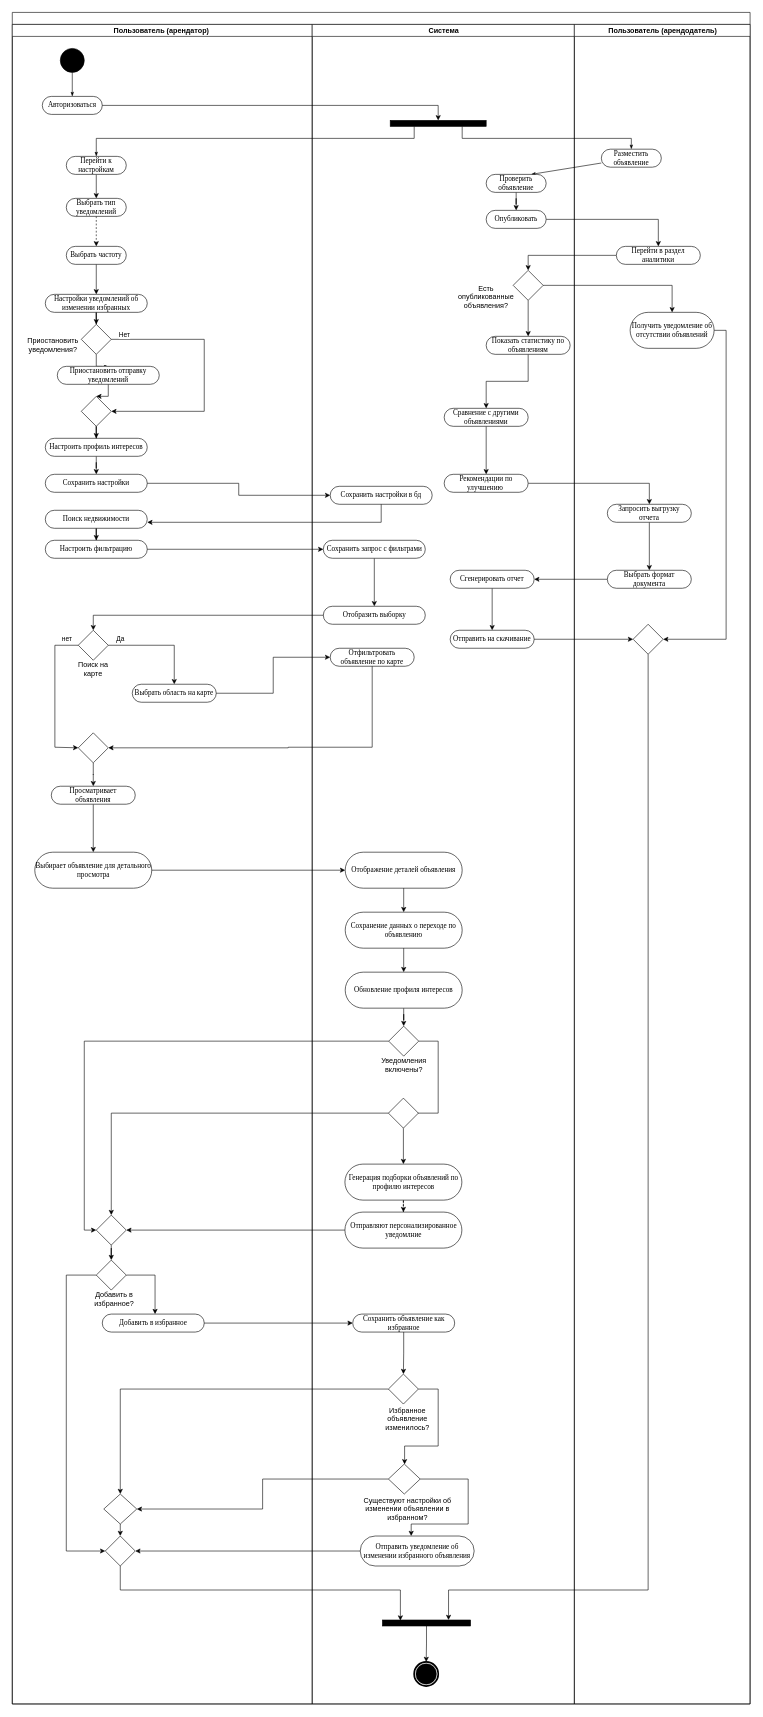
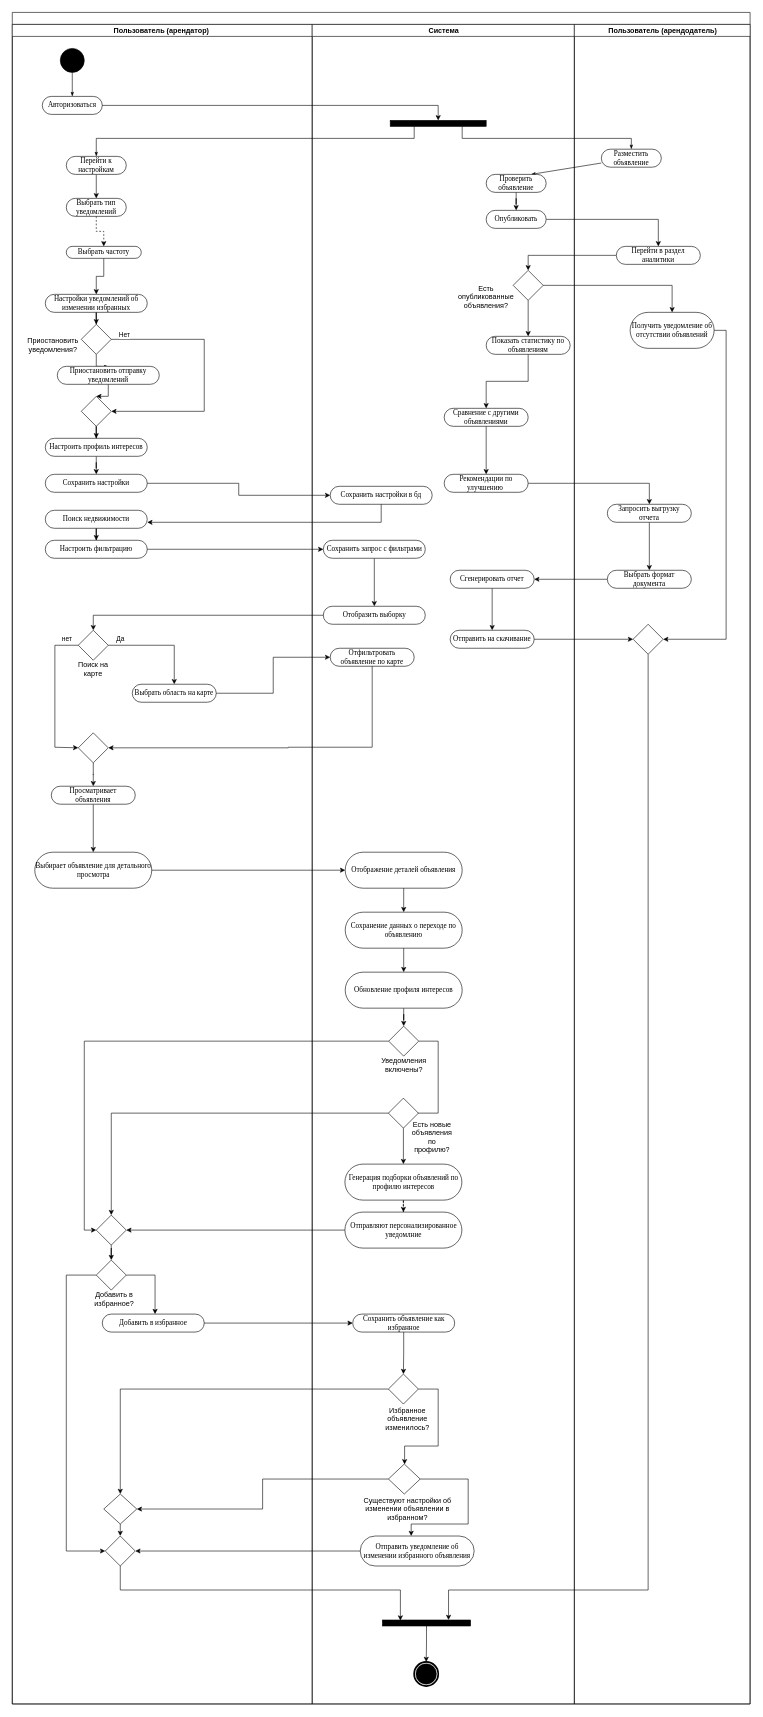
node "Выбрать частоту": size 60x18 -> 75x12
node "Есть новые объявления по профилю?": added
